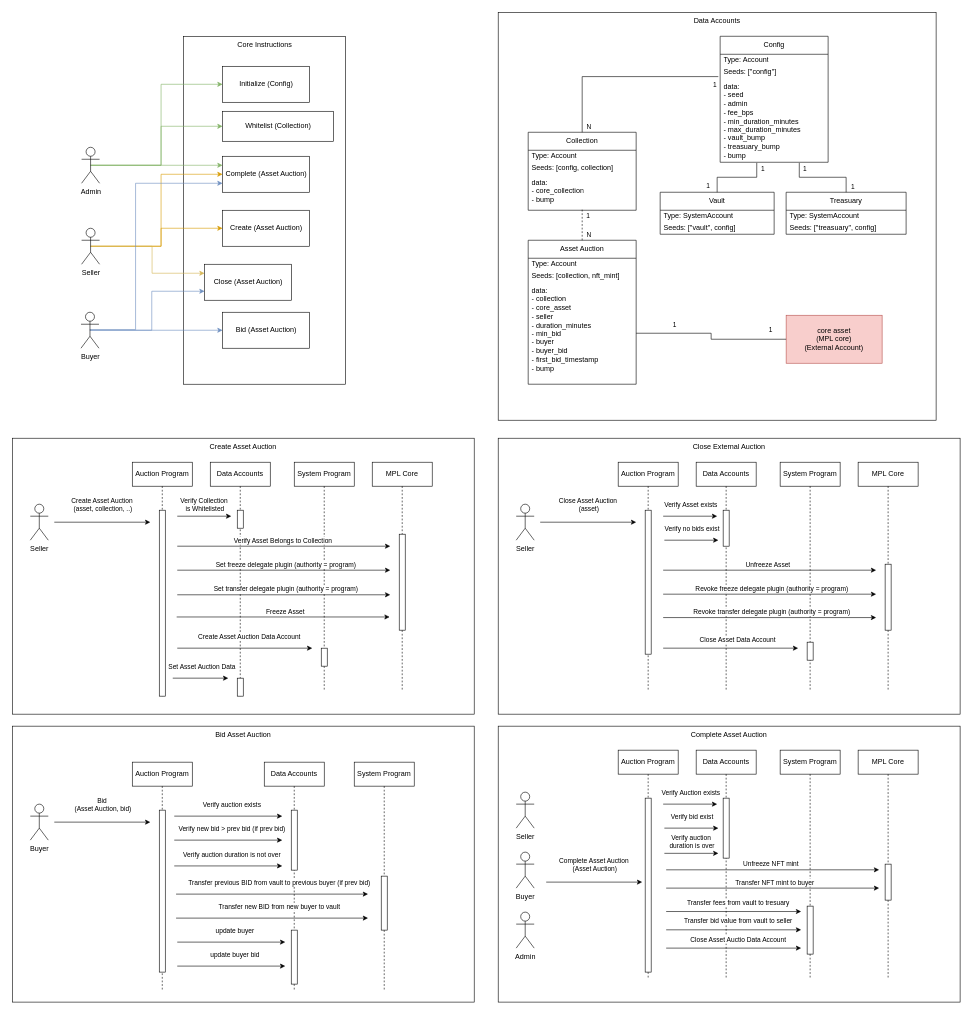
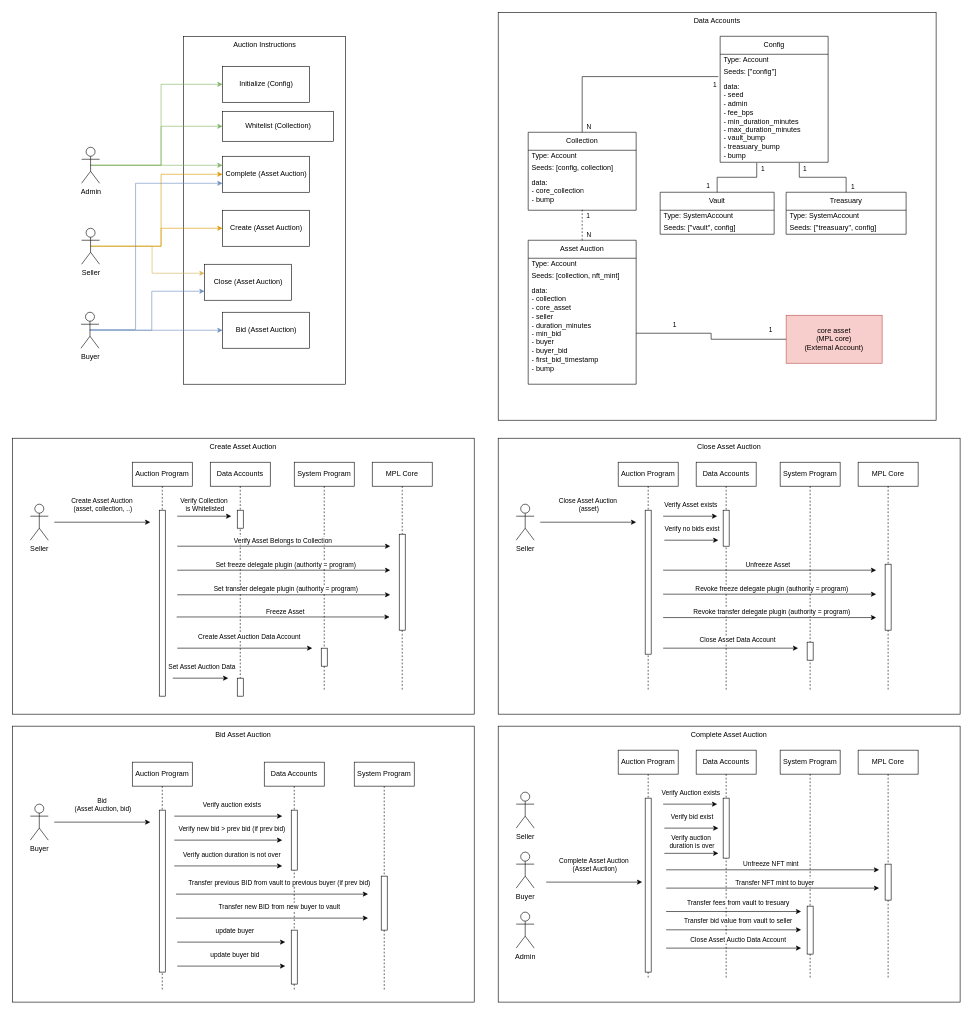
node "Core Instructions": label "Core Instructions" -> "Auction Instructions"
node "Close External Auction": label "Close External Auction" -> "Close Asset Auction"
